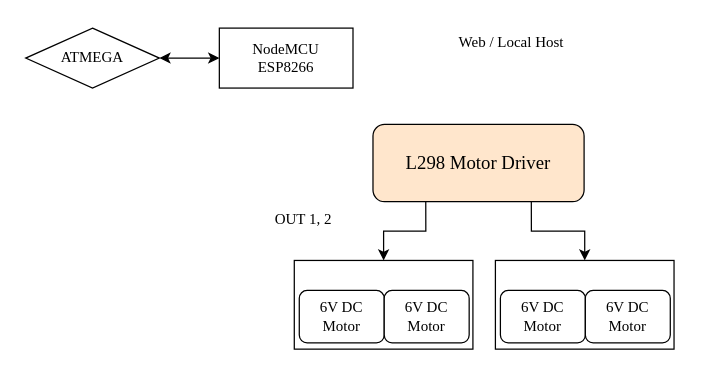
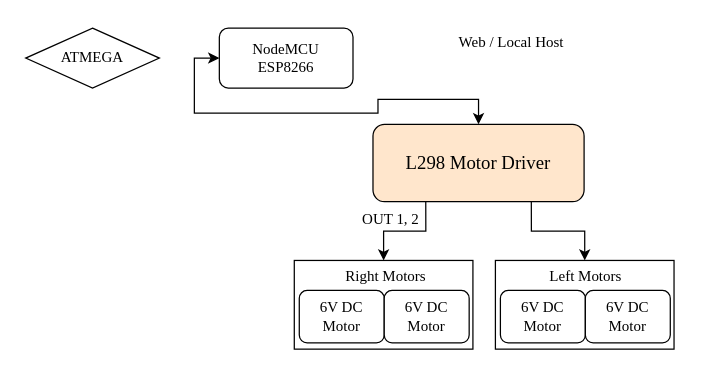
edge "ATMEGA" -- "NodeMCU ESP8266": now "L298 Motor Driver" -- "NodeMCU ESP8266"
node "NodeMCU ESP8266": shape rectangle -> rounded rectangle
node "OUT 1, 2": moved (303, 217) -> (390, 217)
node "Right Motors": added
node "Left Motors": added
